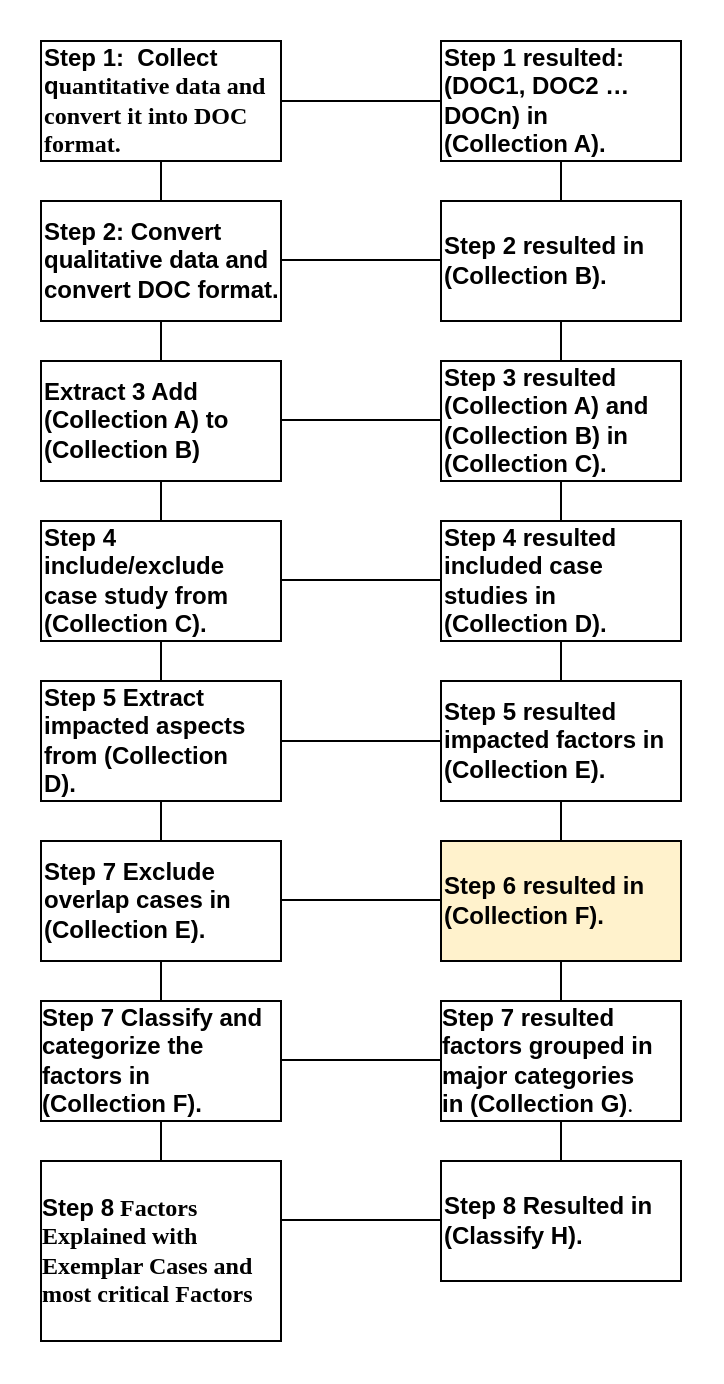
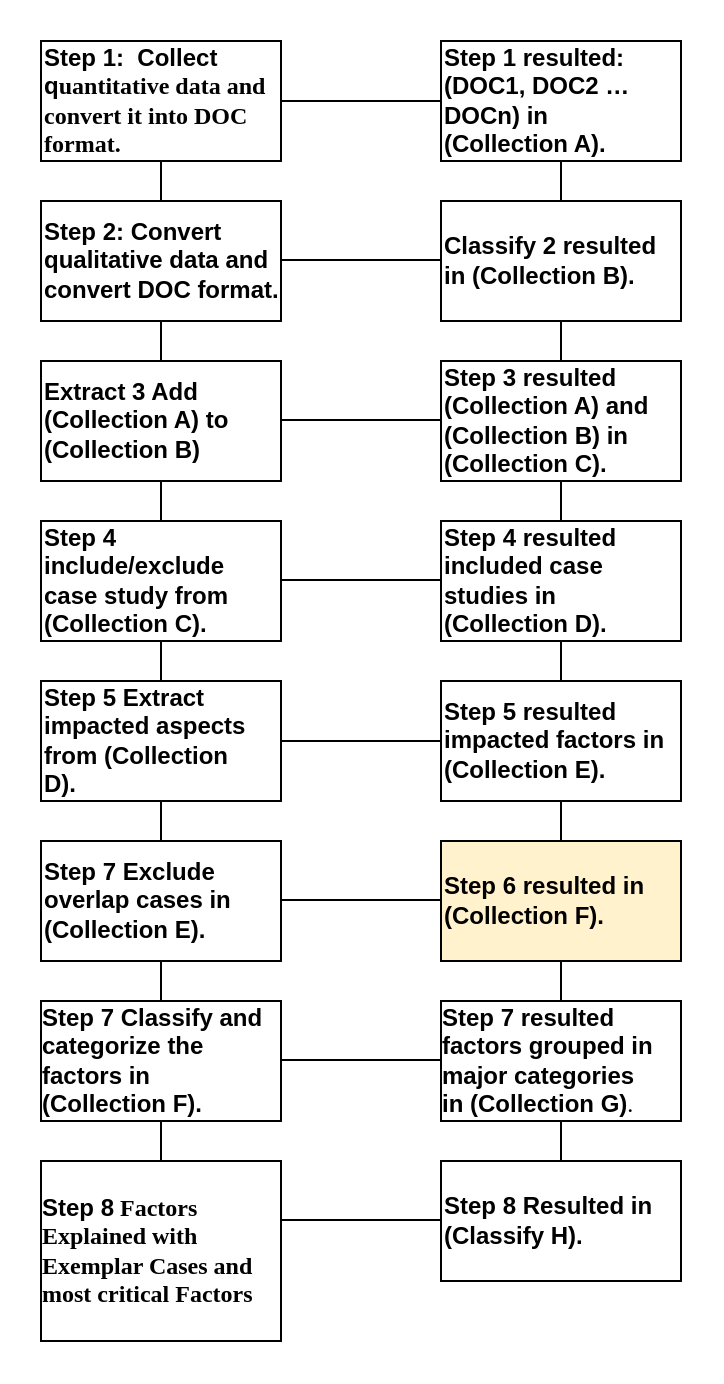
node "Step 2 resulted in (Collection B).": label "Step 2 resulted in (Collection B)." -> "Classify 2 resulted in (Collection B)."
